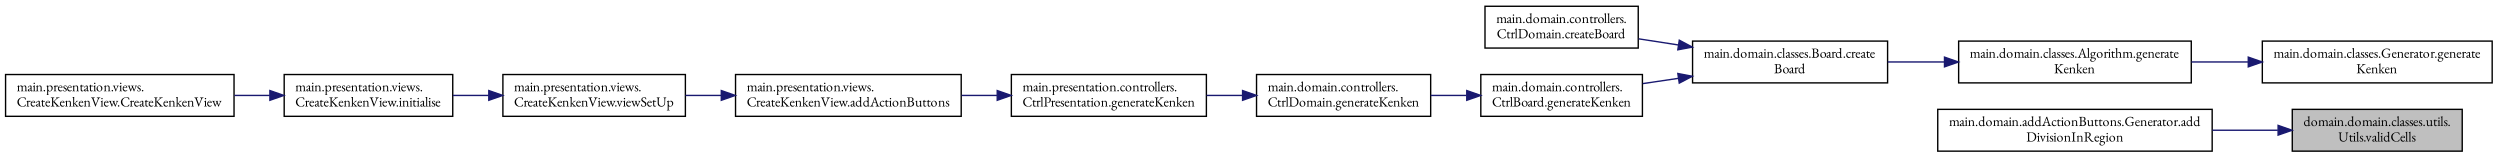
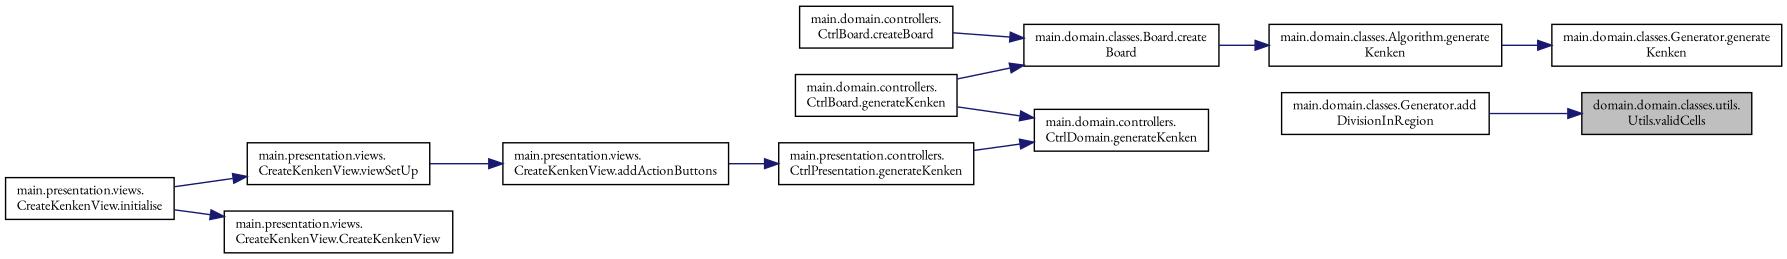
node "main.domain.controllers. CtrlDomain.createBoard": label "main.domain.controllers. CtrlDomain.createBoard" -> "main.domain.controllers. CtrlBoard.createBoard"
edge "main.presentation.views. CreateKenkenView.CreateKenkenView" -> "main.presentation.views. CreateKenkenView.initialise": reversed
edge "main.domain.controllers. CtrlDomain.generateKenken" -> "main.domain.controllers. CtrlBoard.generateKenken": reversed
node "main.domain.addActionButtons.Generator.add DivisionInRegion": label "main.domain.addActionButtons.Generator.add DivisionInRegion" -> "main.domain.classes.Generator.add DivisionInRegion"
